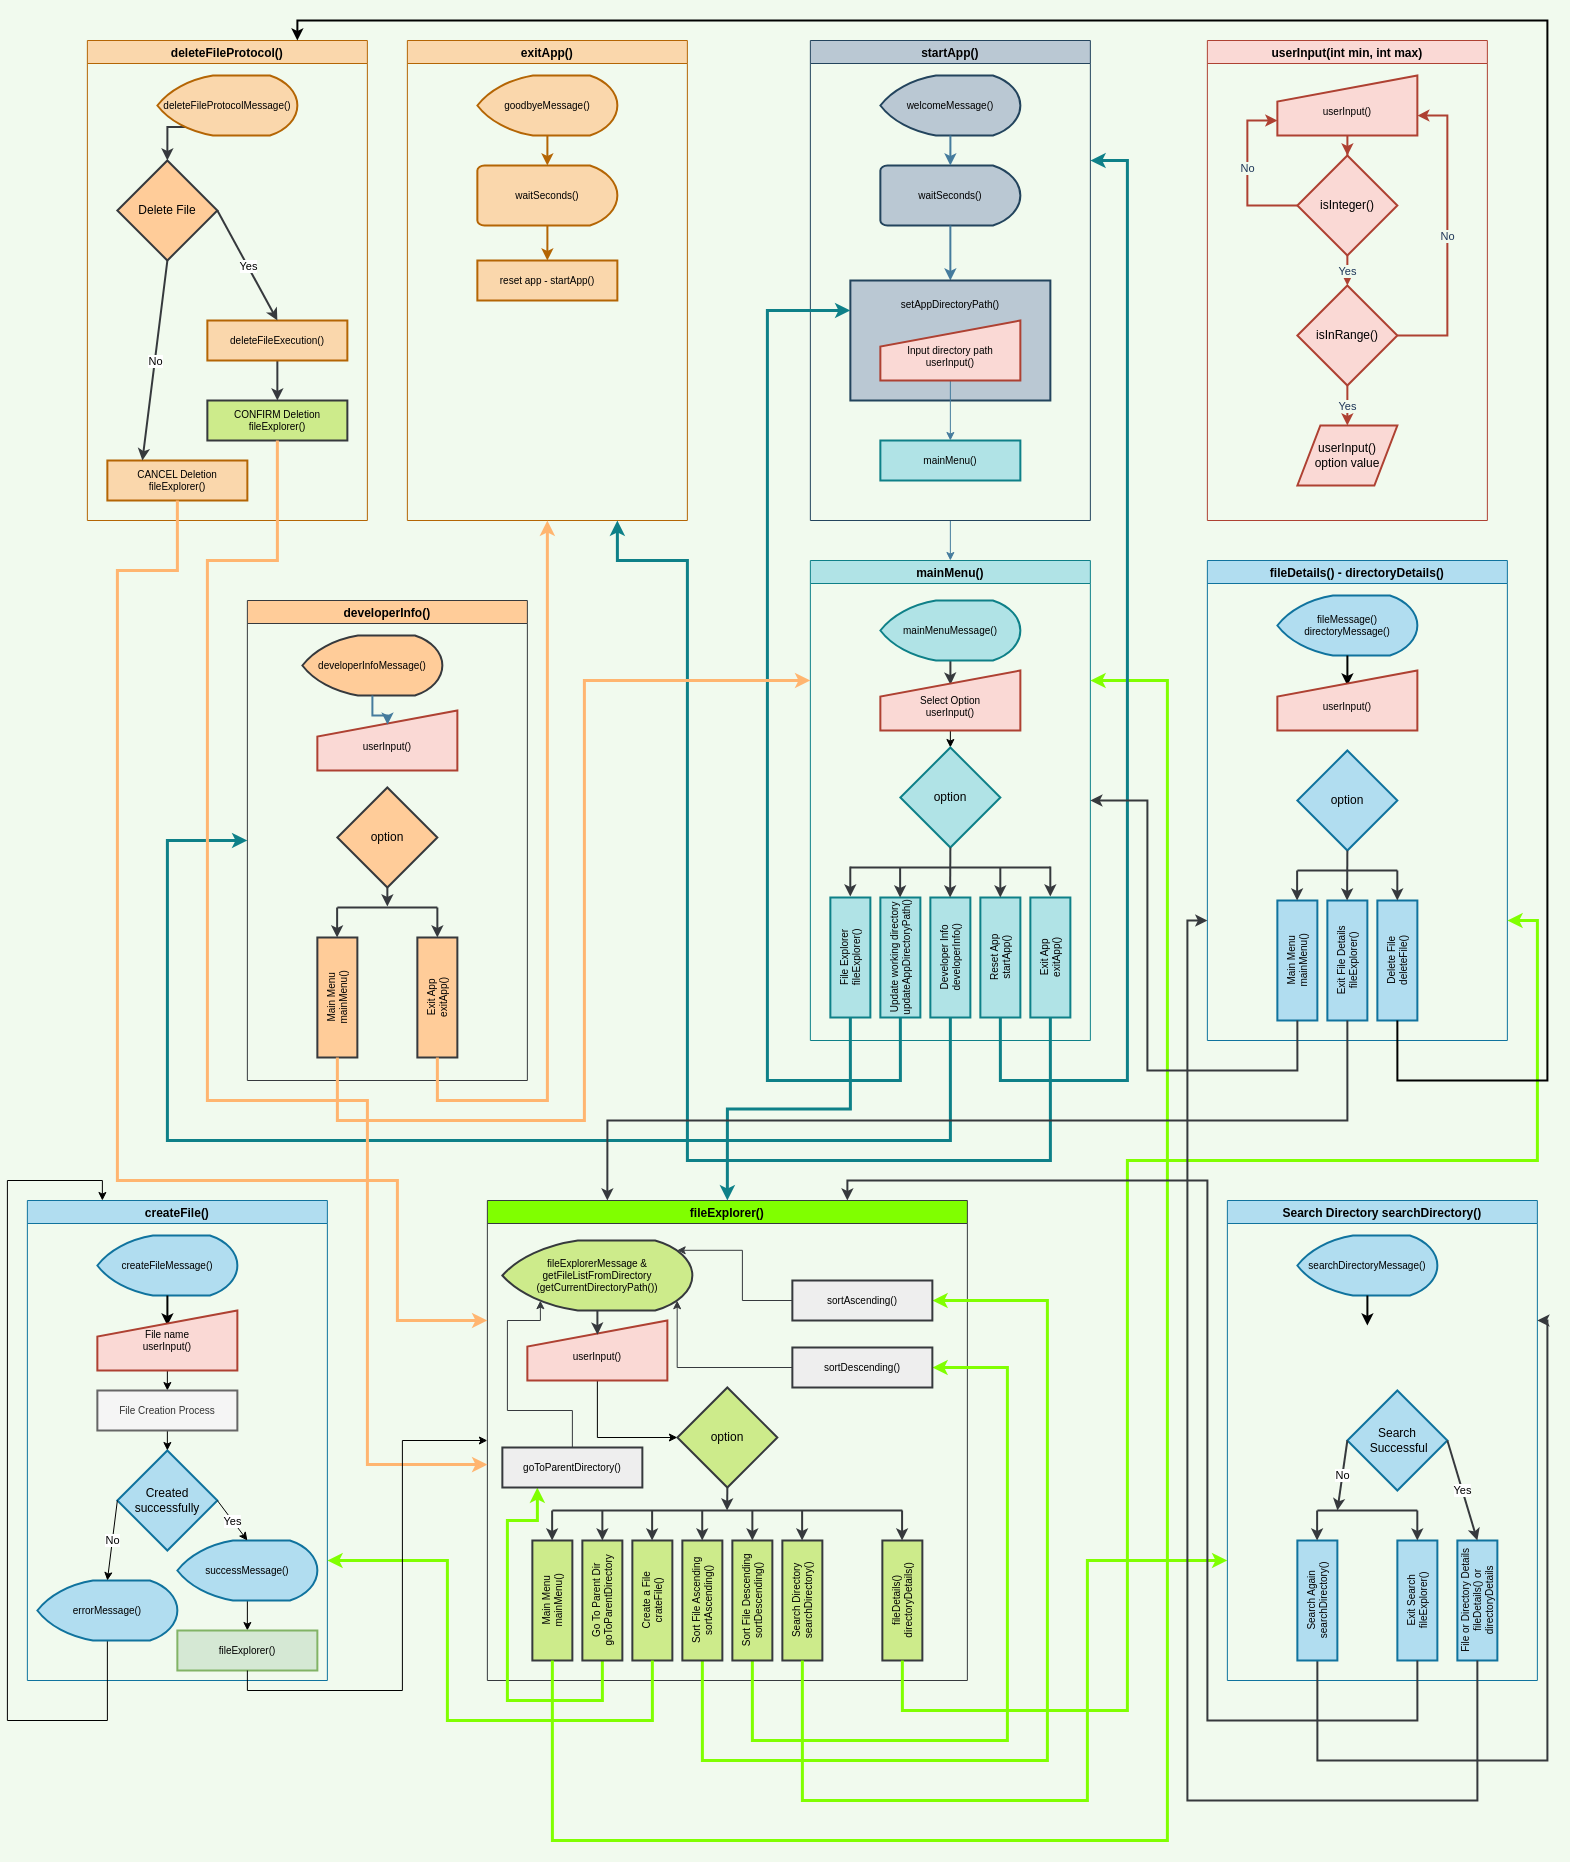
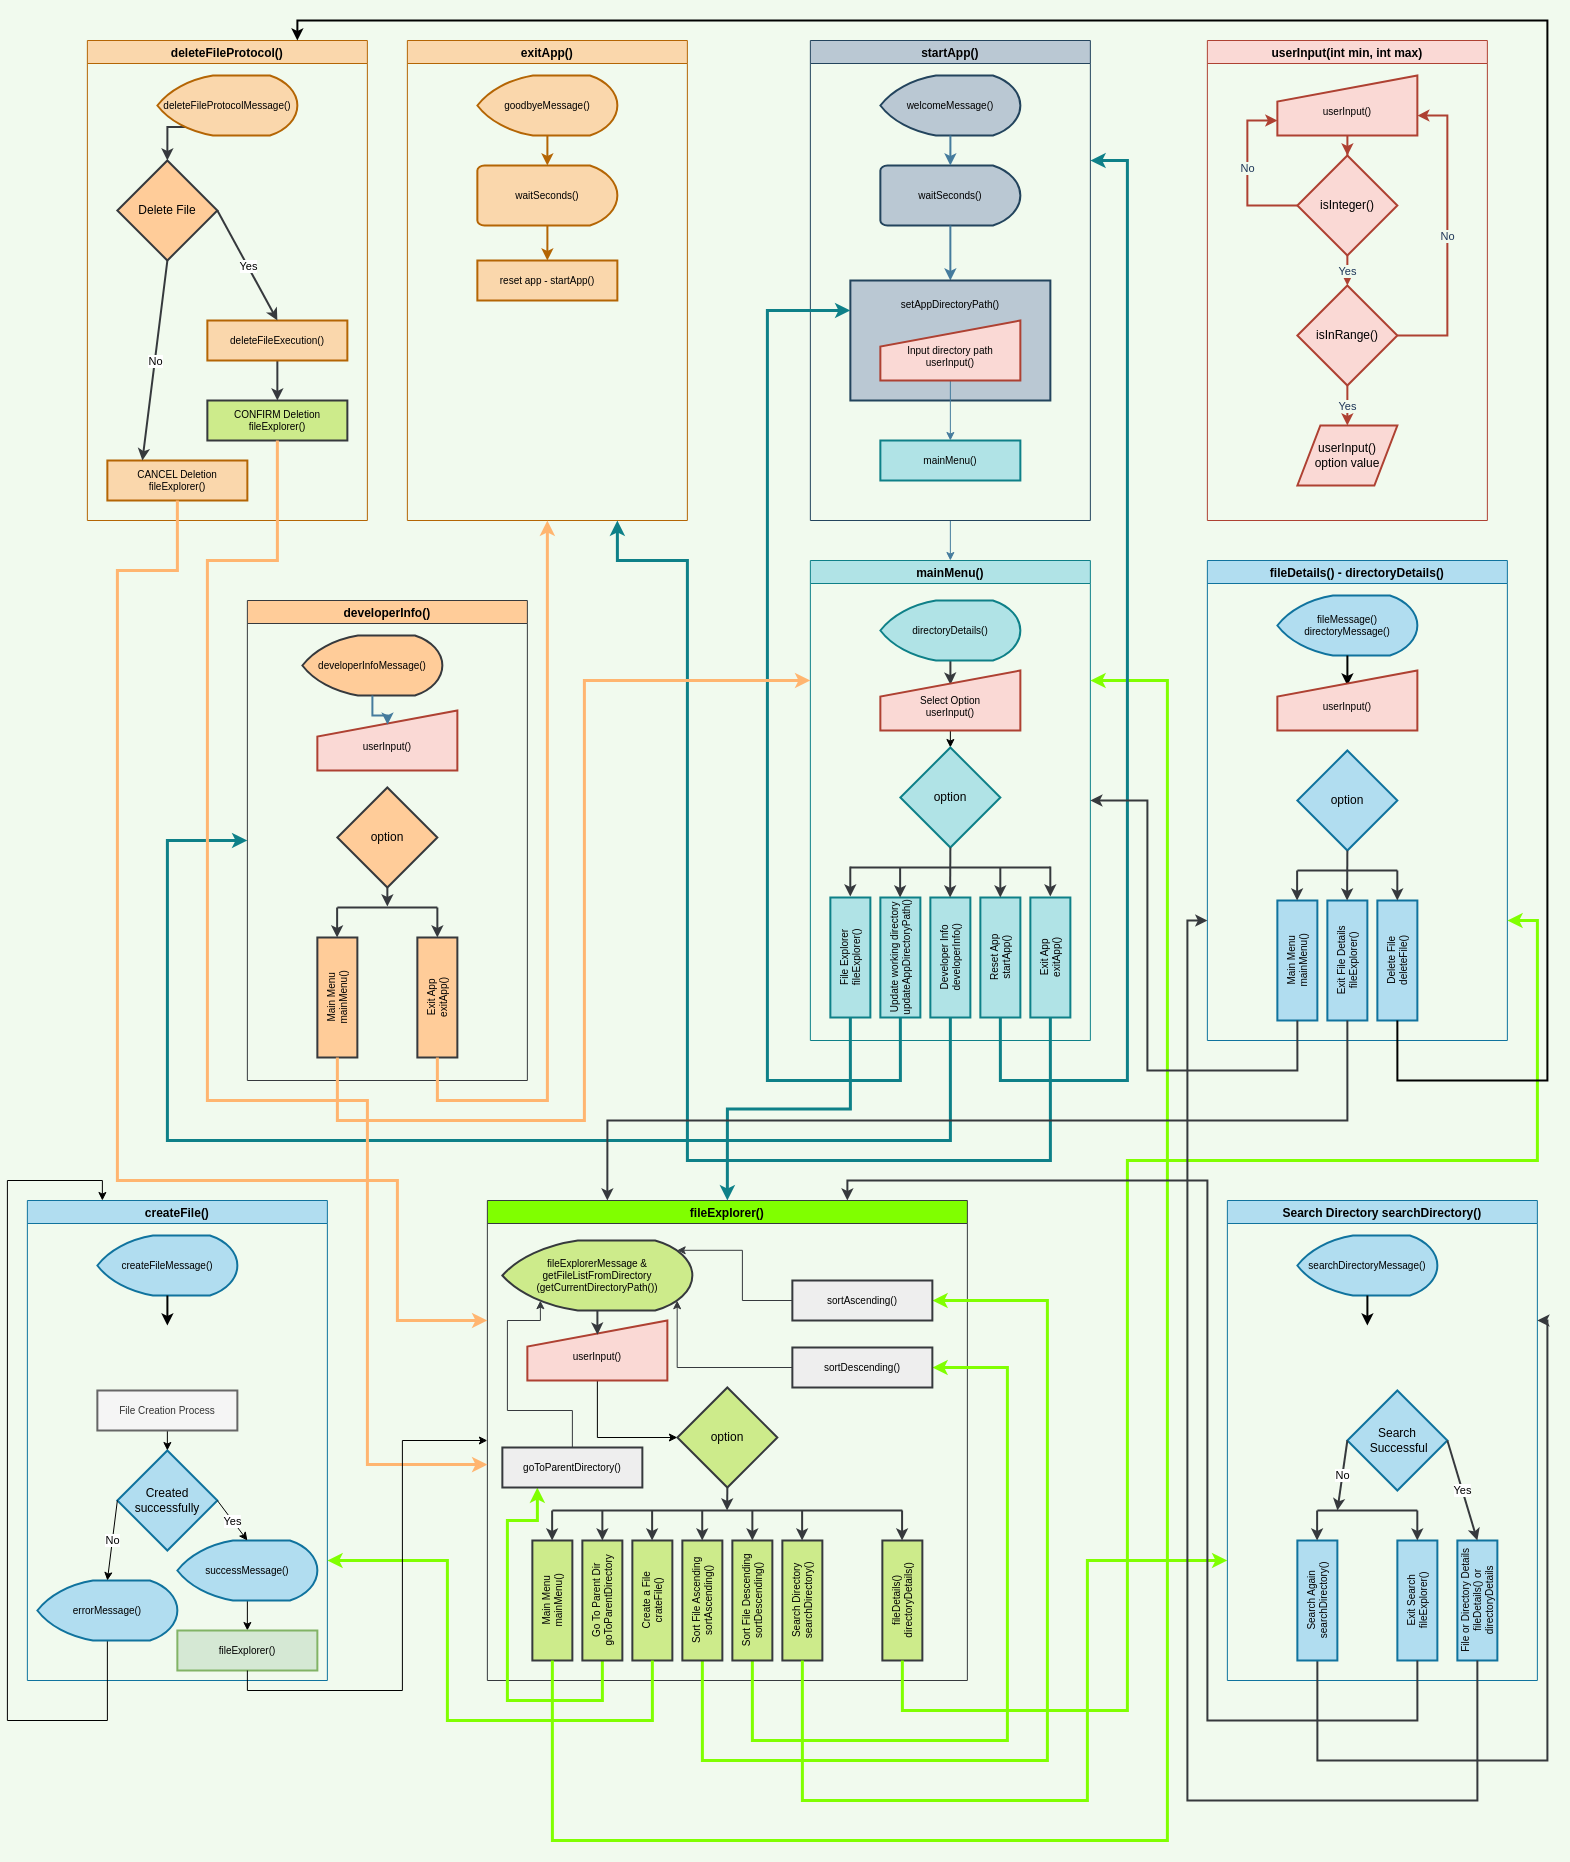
node "mainMenuMessage()": label "mainMenuMessage()" -> "directoryDetails()"
node "File name userInput()": removed
edge "File name userInput()" -> "File Creation Process": removed
